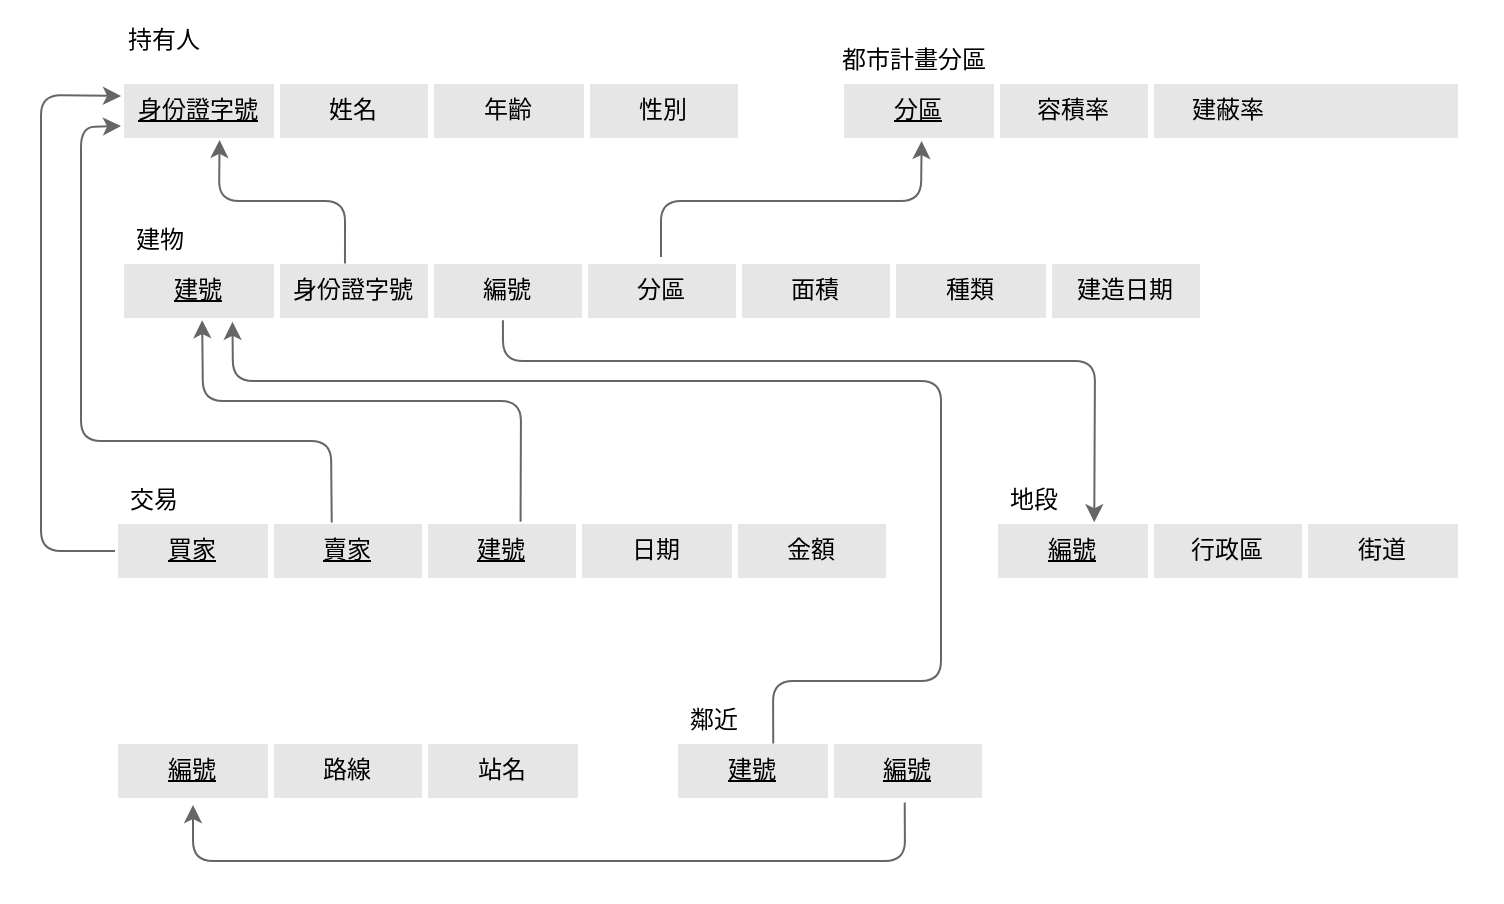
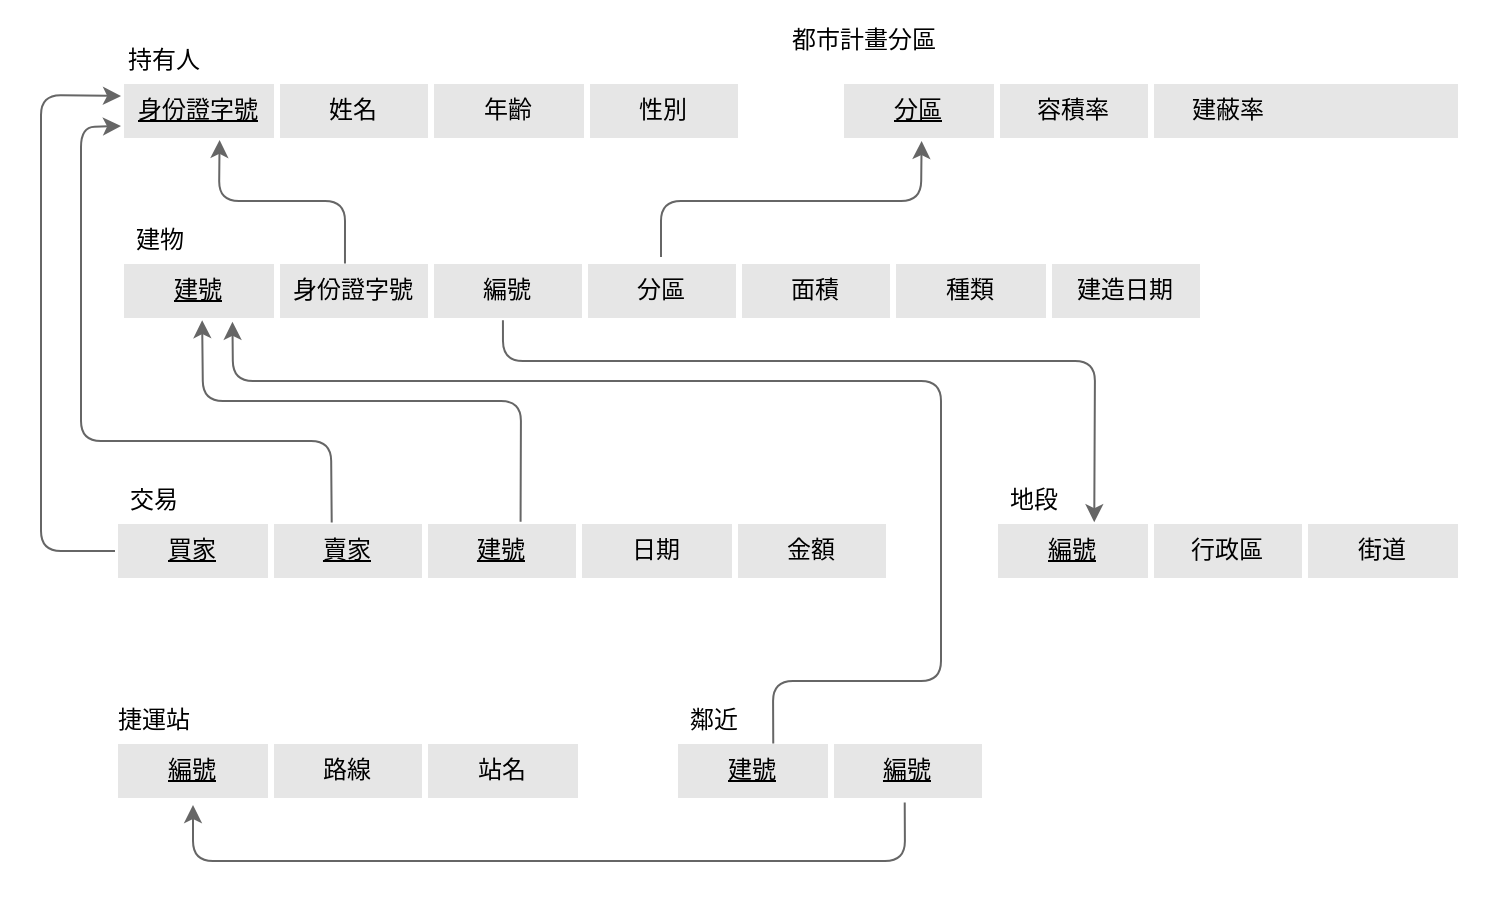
node "持有人": moved (165, 41) -> (165, 61)
node "都市計畫分區": moved (915, 61) -> (865, 41)
node "捷運站": added
